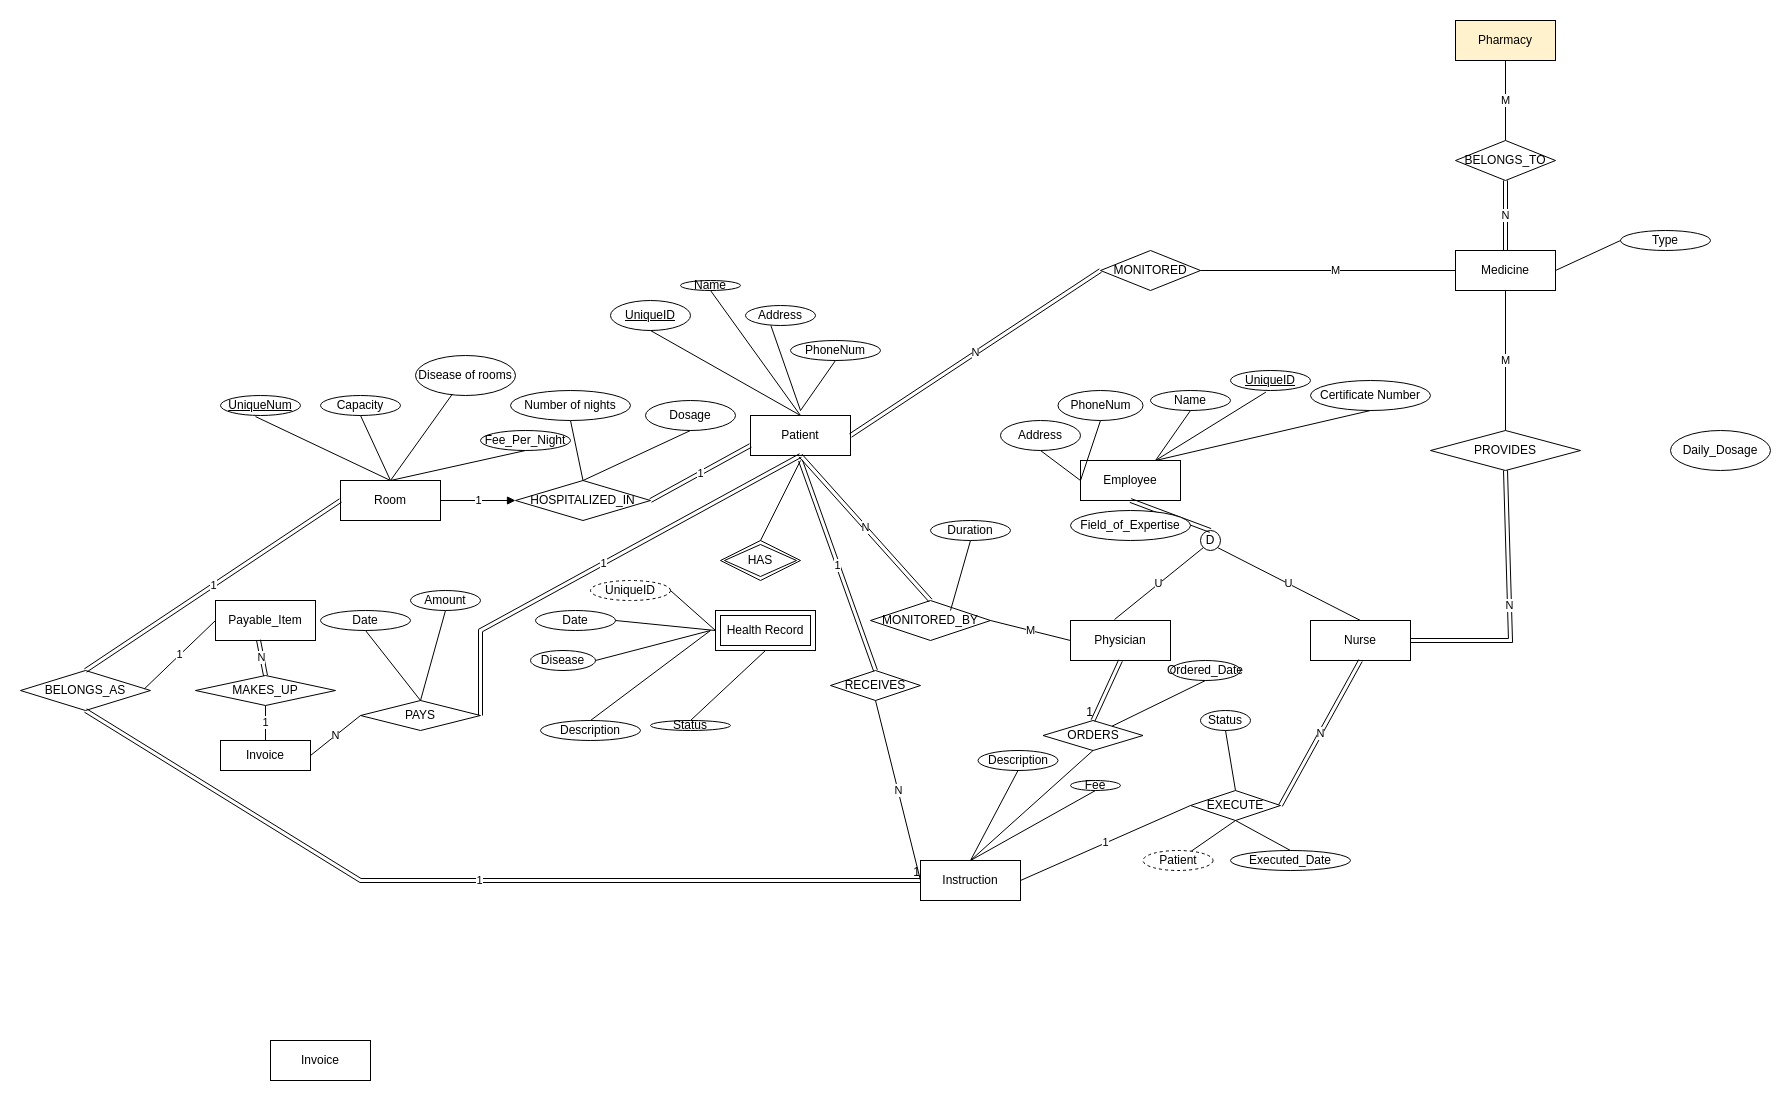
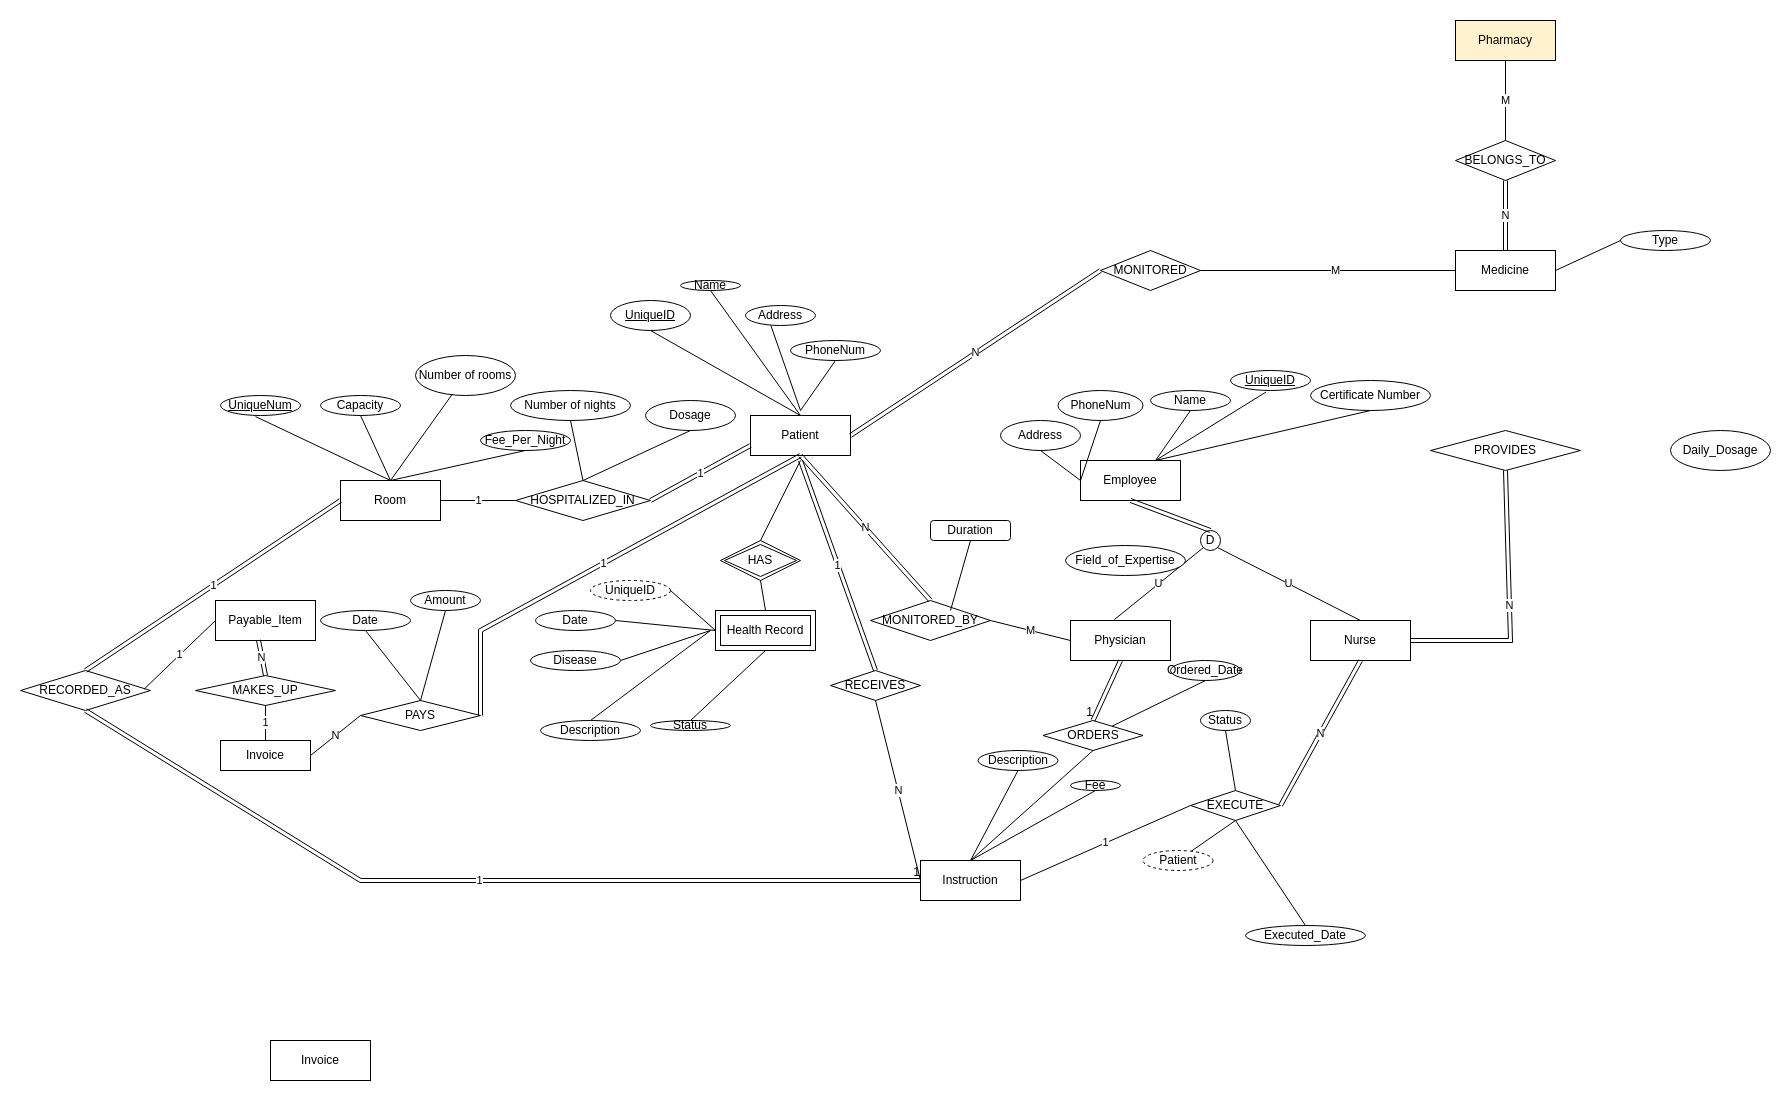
edge "Medicine" -- "PROVIDES": removed, label "M"
node "Disease of rooms": label "Disease of rooms" -> "Number of rooms"
edge "Room" -> "HOSPITALIZED_IN": arrowhead block -> none
node "Field_of_Expertise": moved (1131, 526) -> (1126, 561)
node "Duration": shape ellipse -> rounded rectangle
edge "HAS" -- "Health Record": added
node "Disease": size 65x20 -> 90x20
node "BELONGS_AS": label "BELONGS_AS" -> "RECORDED_AS"
node "Executed_Date": moved (1291, 861) -> (1306, 936)
